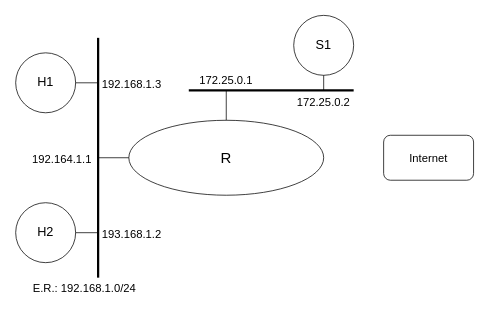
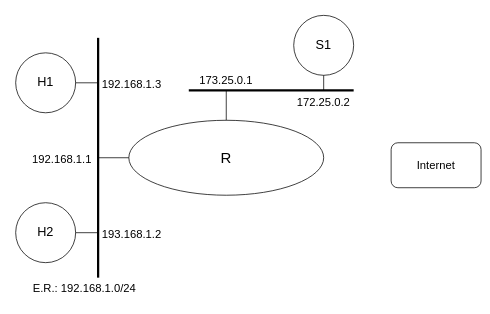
node "172.25.0.1": label "172.25.0.1" -> "173.25.0.1"
node "192.164.1.1": label "192.164.1.1" -> "192.168.1.1"
node "Internet": moved (429, 158) -> (436, 165)
